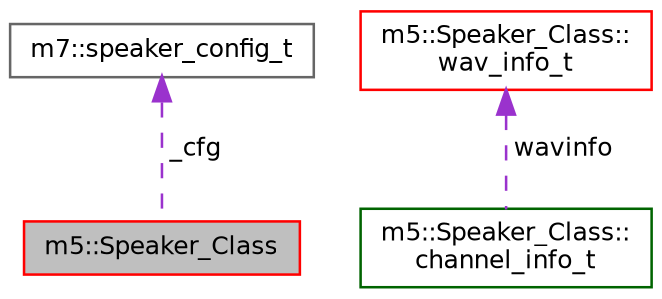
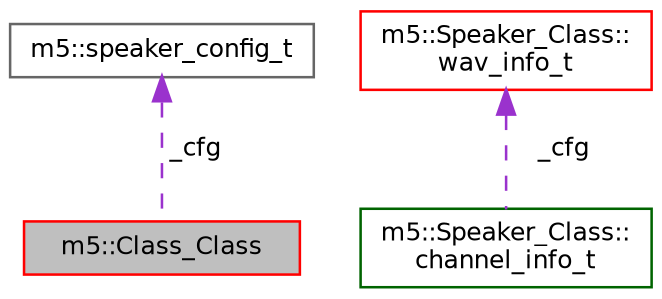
node "m7::speaker_config_t": label "m7::speaker_config_t" -> "m5::speaker_config_t"
edge "m5::Speaker_Class:: channel_info_t" -> "m5::Speaker_Class:: wav_info_t": label " wavinfo" -> " _cfg"
node "m5::Speaker_Class": label "m5::Speaker_Class" -> "m5::Class_Class"
